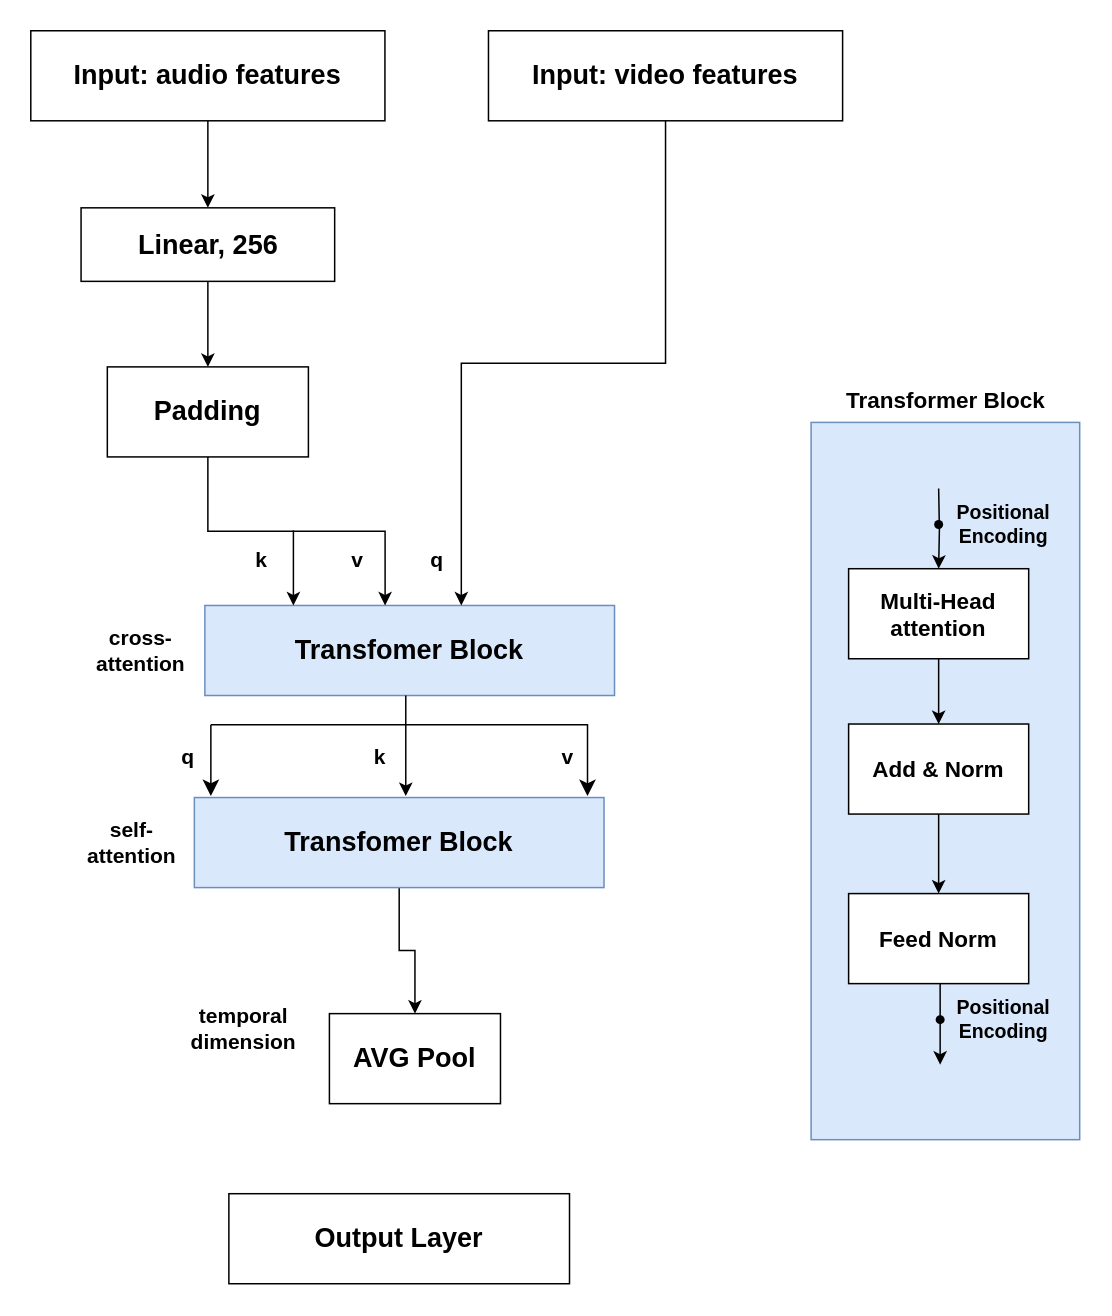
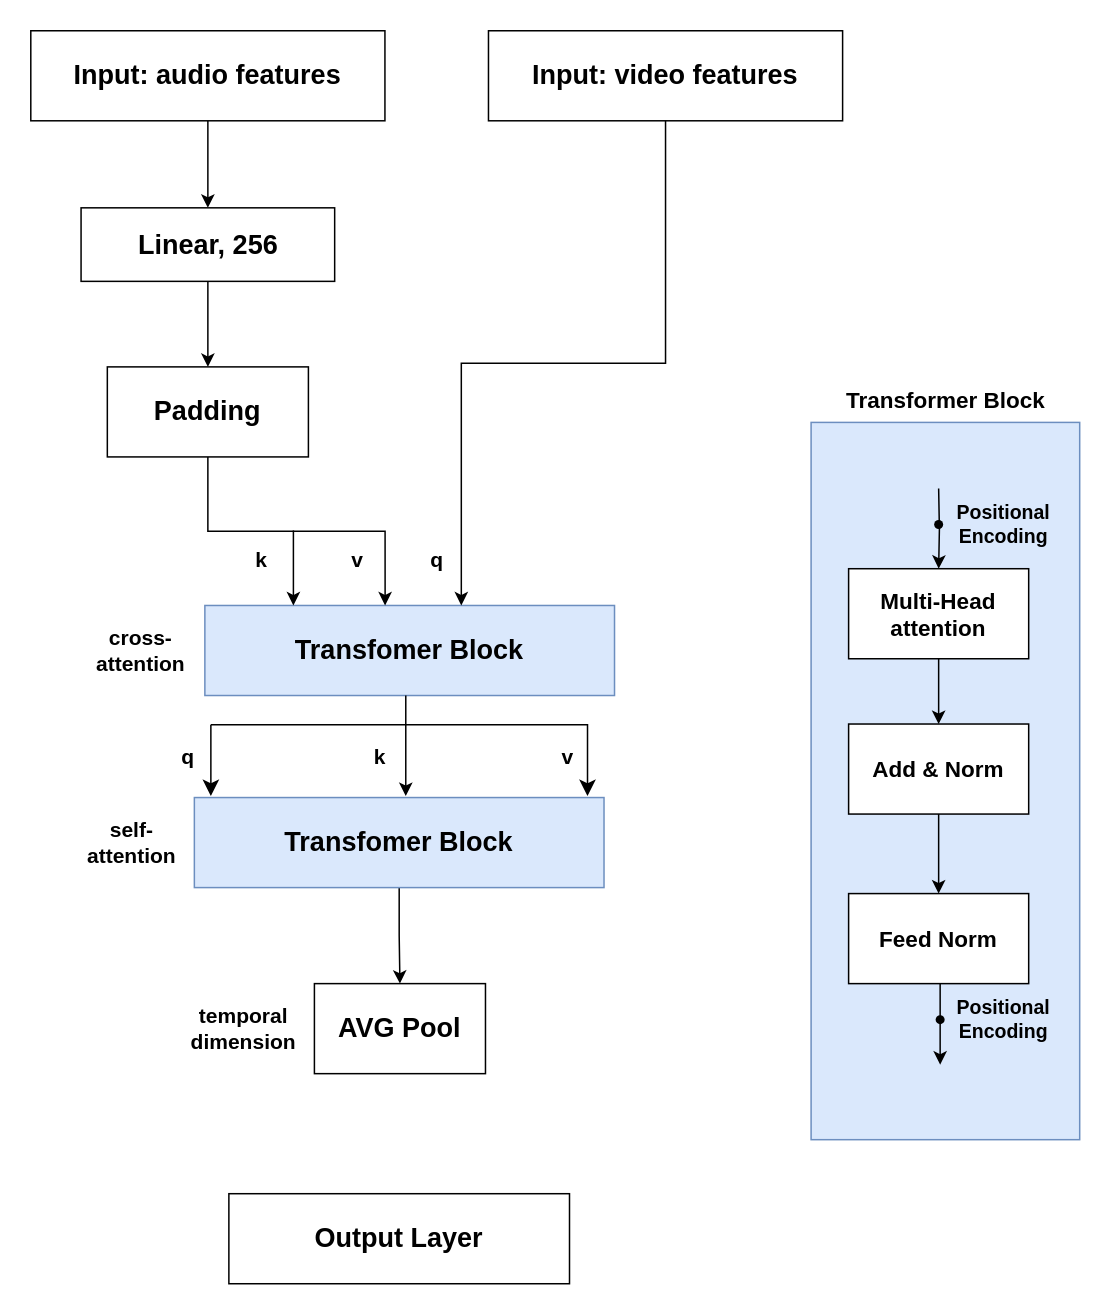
node "AVG Pool": moved (415, 1058) -> (400, 1028)
